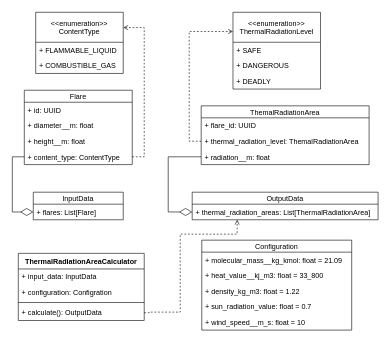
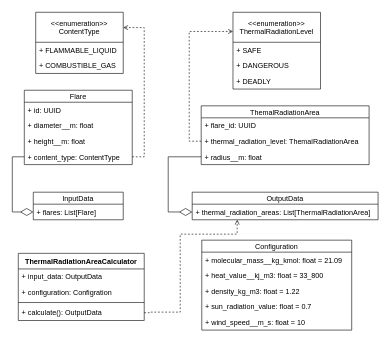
node "+ radiation__m: float": label "+ radiation__m: float" -> "+ radius__m: float"
node "+ input_data: InputData": label "+ input_data: InputData" -> "+ input_data: OutputData"
